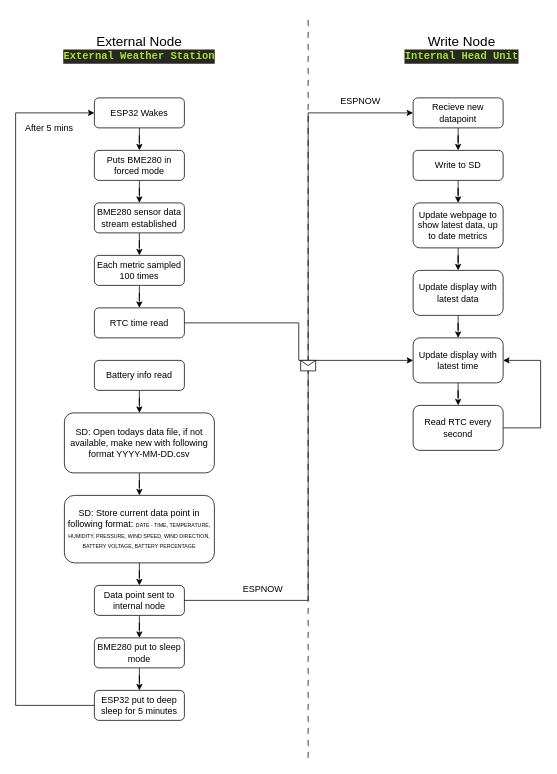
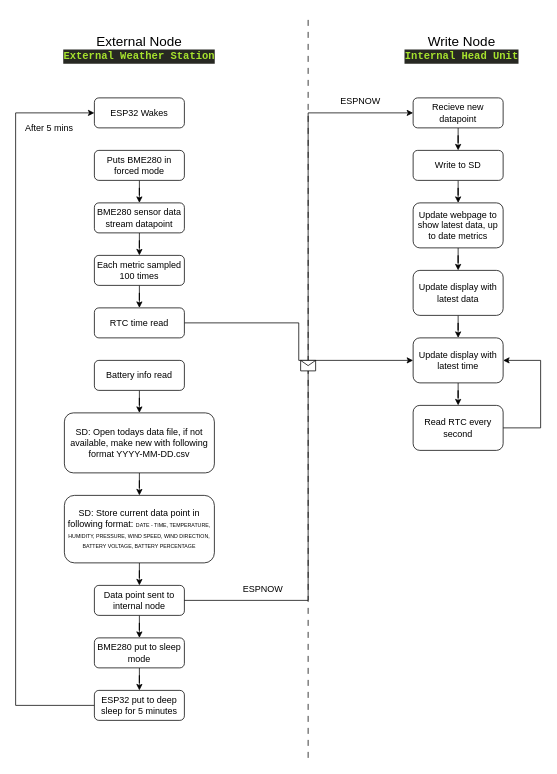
edge "ESP32 Wakes" -> "Puts BME280 in forced mode": removed
node "BME280 sensor data stream established": label "BME280 sensor data stream established" -> "BME280 sensor data stream datapoint"
